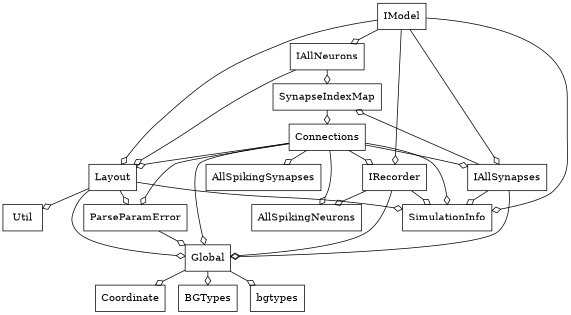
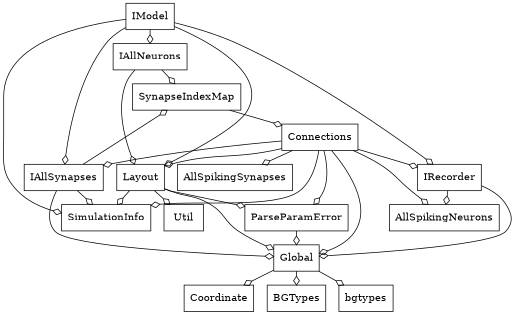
edge "IRecorder" -> "SimulationInfo": removed
